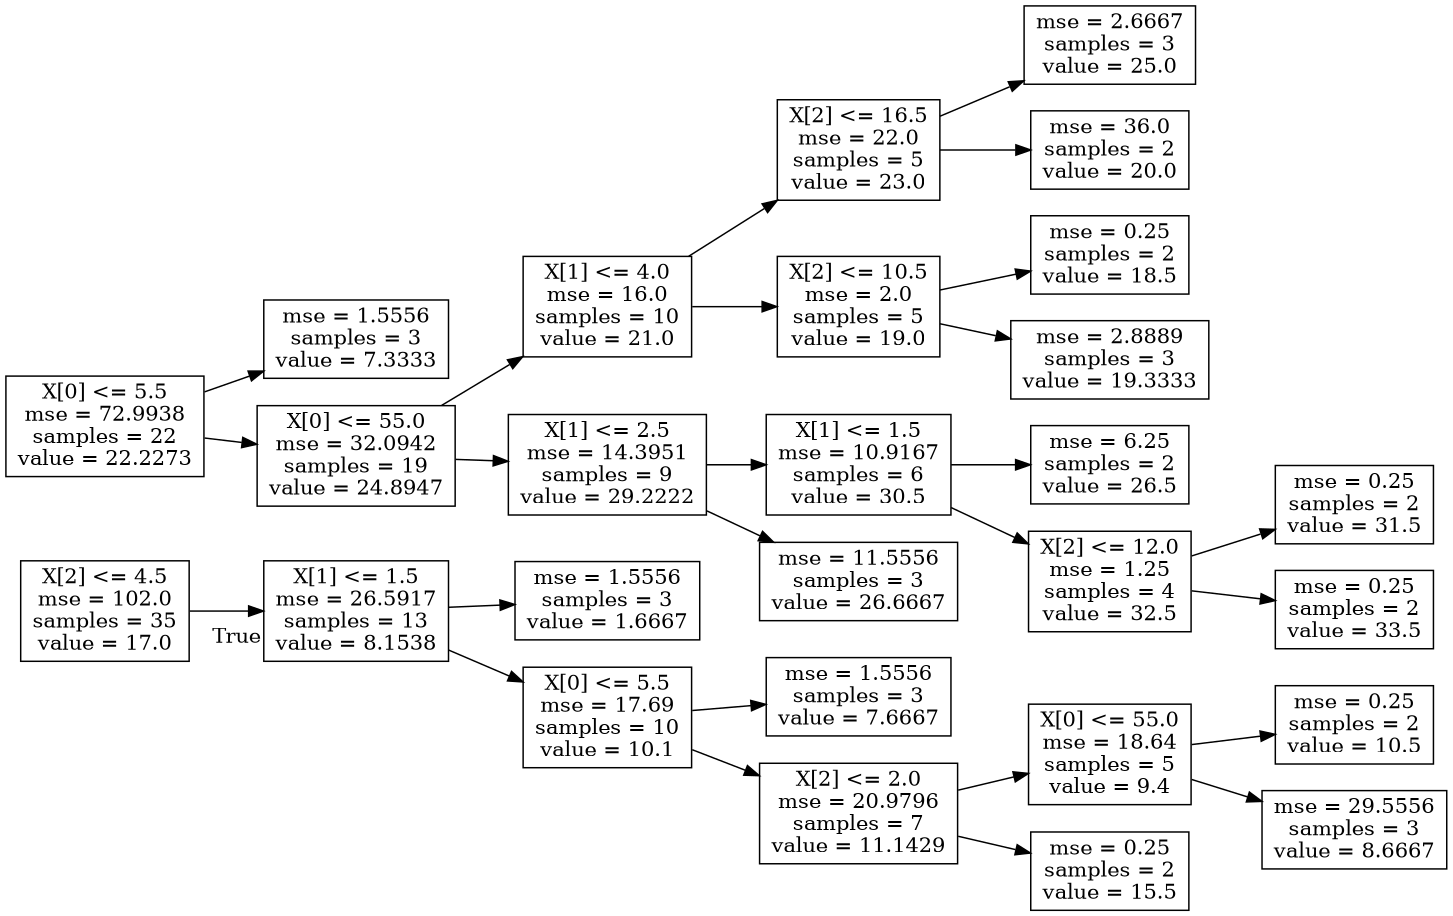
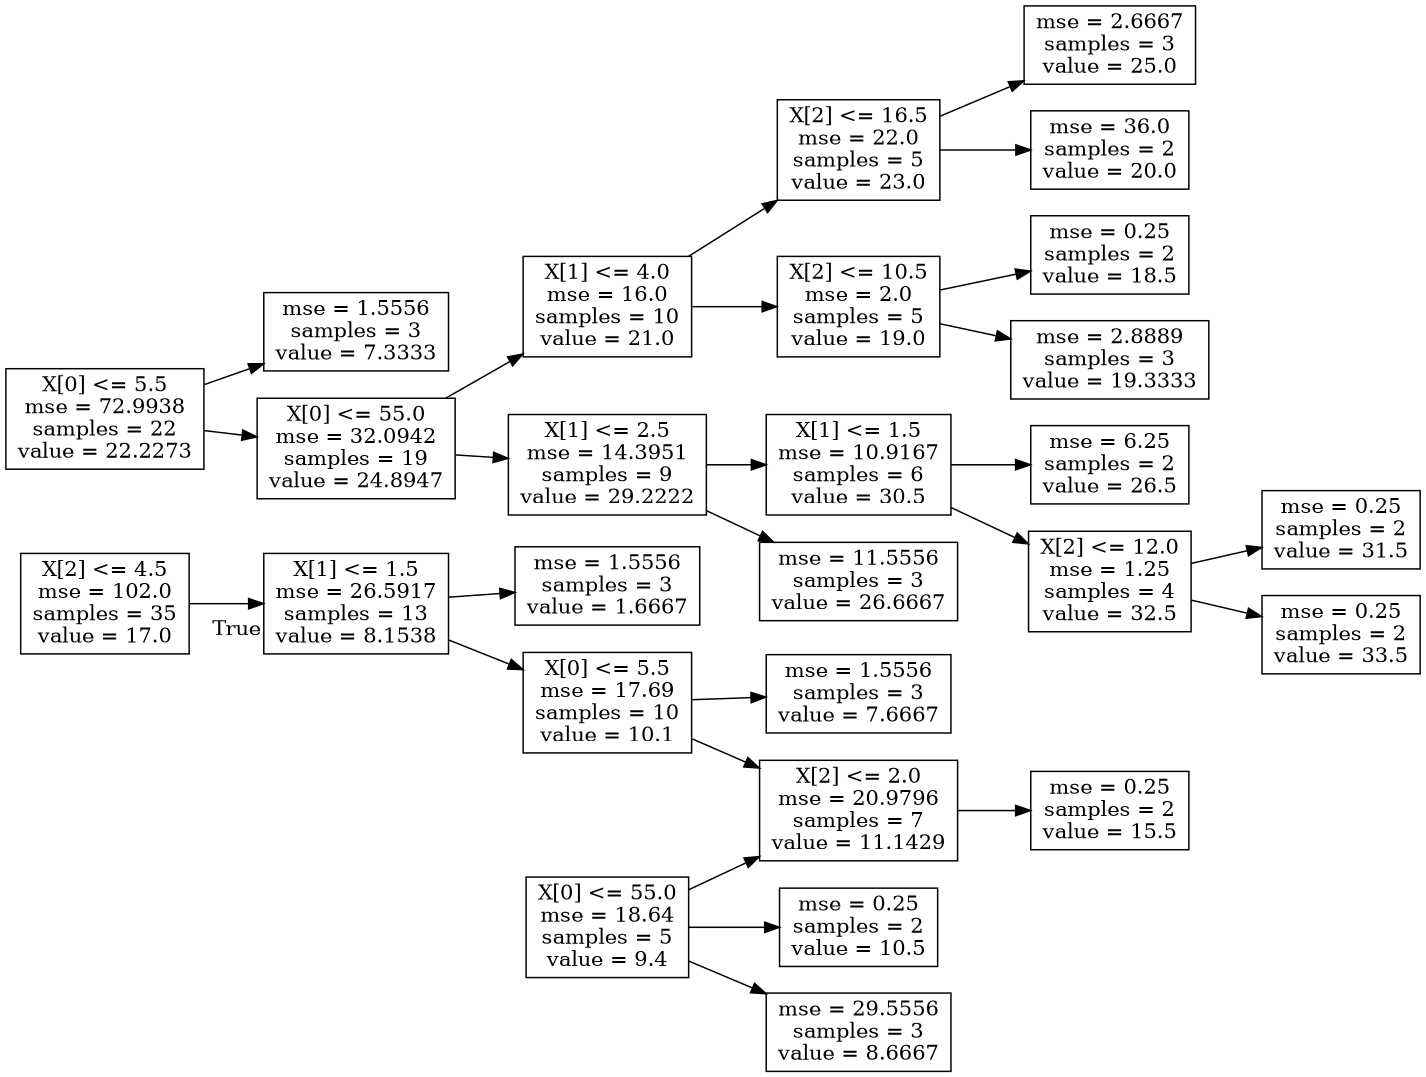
edge "X[2] <= 2.0 mse = 20.9796 samples = 7 value = 11.1429" -> "X[0] <= 55.0 mse = 18.64 samples = 5 value = 9.4": reversed
